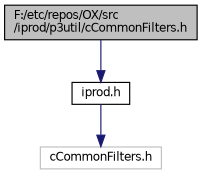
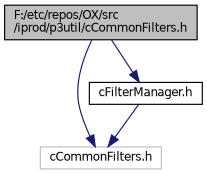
edge "F:/etc/repos/OX/src /iprod/p3util/cCommonFilters.h" -> "cCommonFilters.h": added
node "iprod.h": label "iprod.h" -> "cFilterManager.h"
